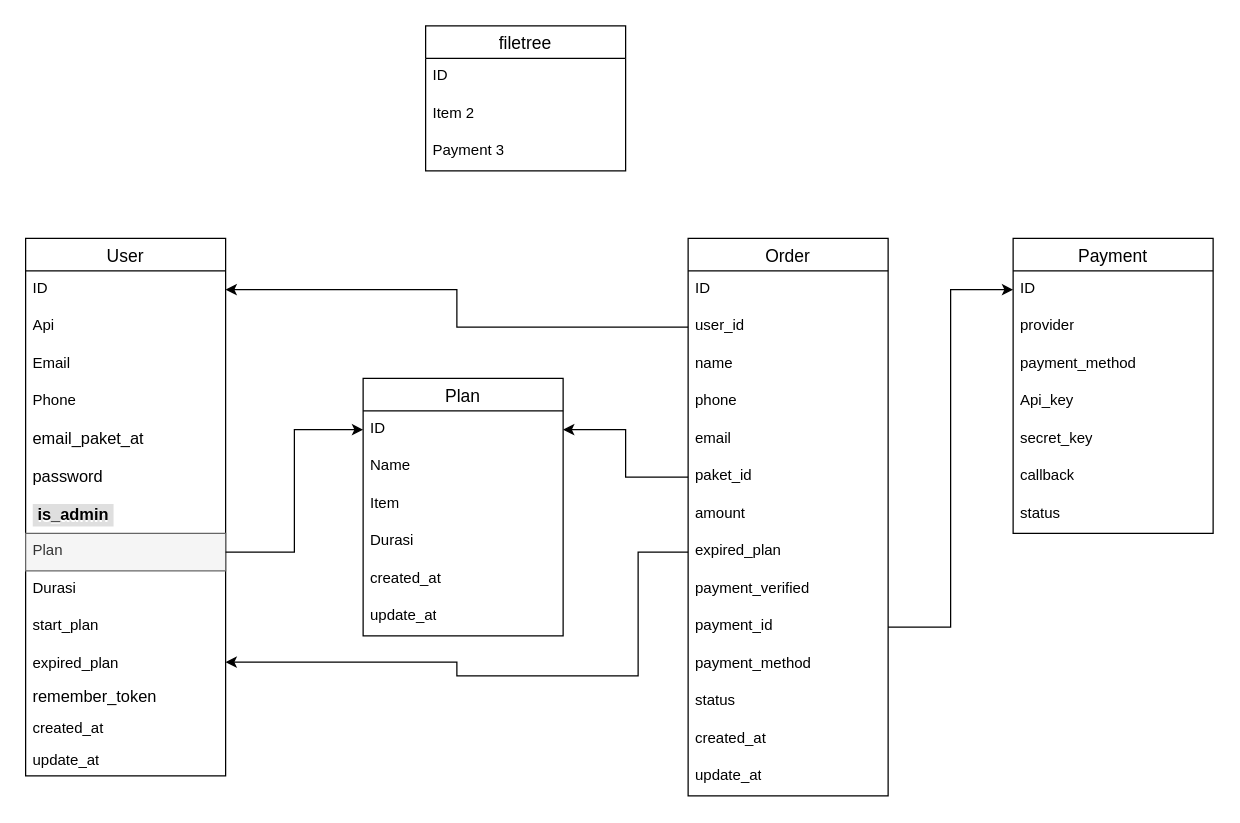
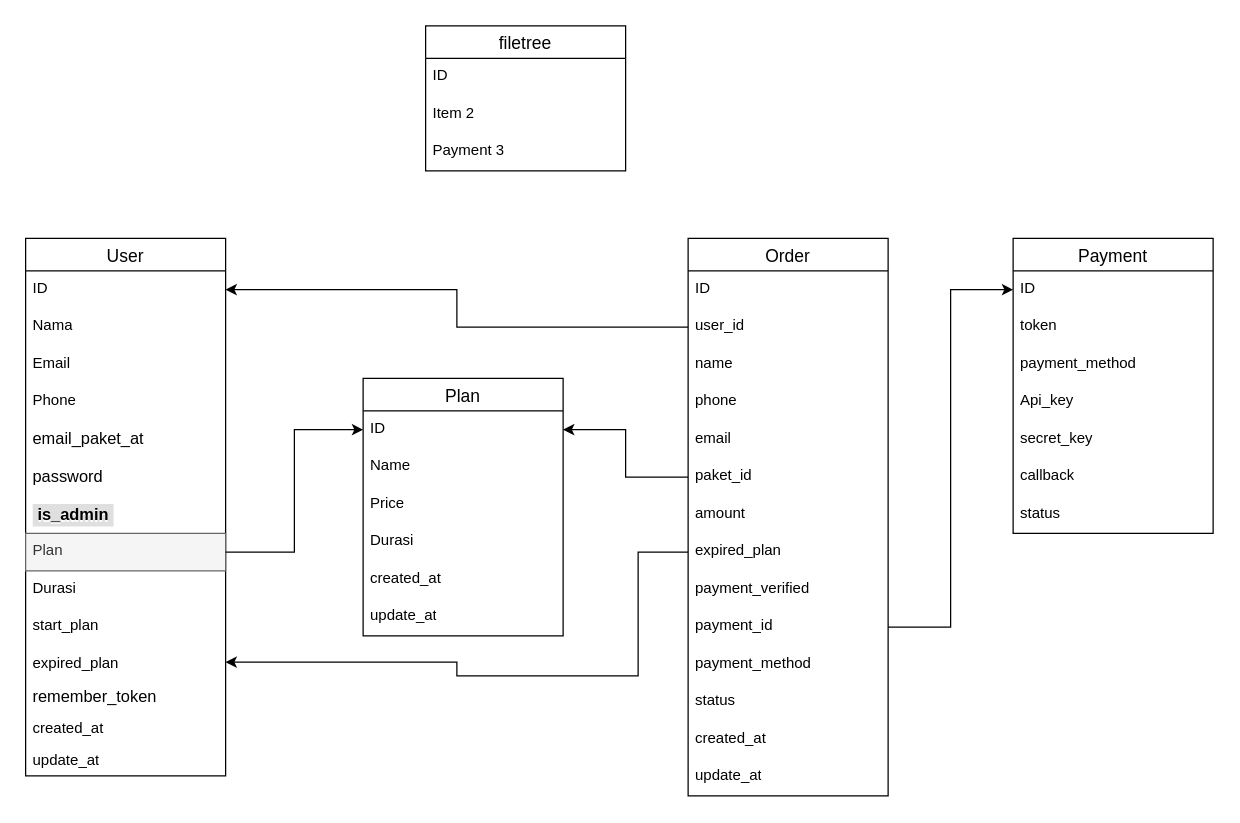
node "Api": label "Api" -> "Nama"
node "provider": label "provider" -> "token"
node "Item": label "Item" -> "Price"
